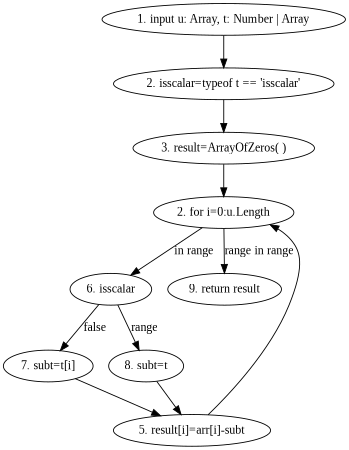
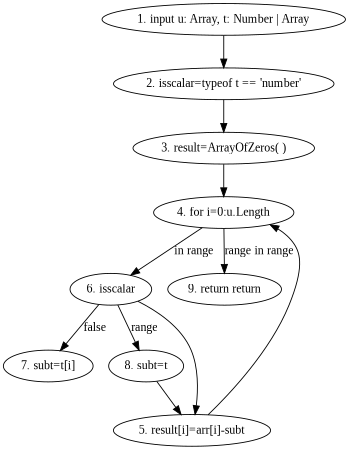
node "2. isscalar=typeof t == 'isscalar'": label "2. isscalar=typeof t == 'isscalar'" -> "2. isscalar=typeof t == 'number'"
node "2. for i=0:u.Length": label "2. for i=0:u.Length" -> "4. for i=0:u.Length"
node "9. return result": label "9. return result" -> "9. return return"
edge "7. subt=t[i]" -> "5. result[i]=arr[i]-subt": now "6. isscalar" -> "5. result[i]=arr[i]-subt"
